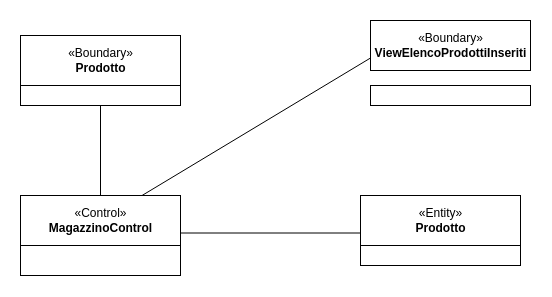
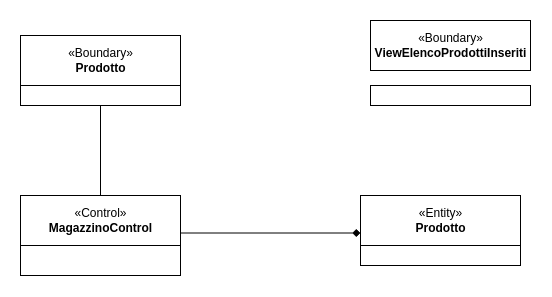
edge "«Boundary» ViewElencoProdottiInseriti" -- "«Control» MagazzinoControl": removed
edge "«Control» MagazzinoControl" -- "«Entity» Prodotto": arrowhead none -> diamond
